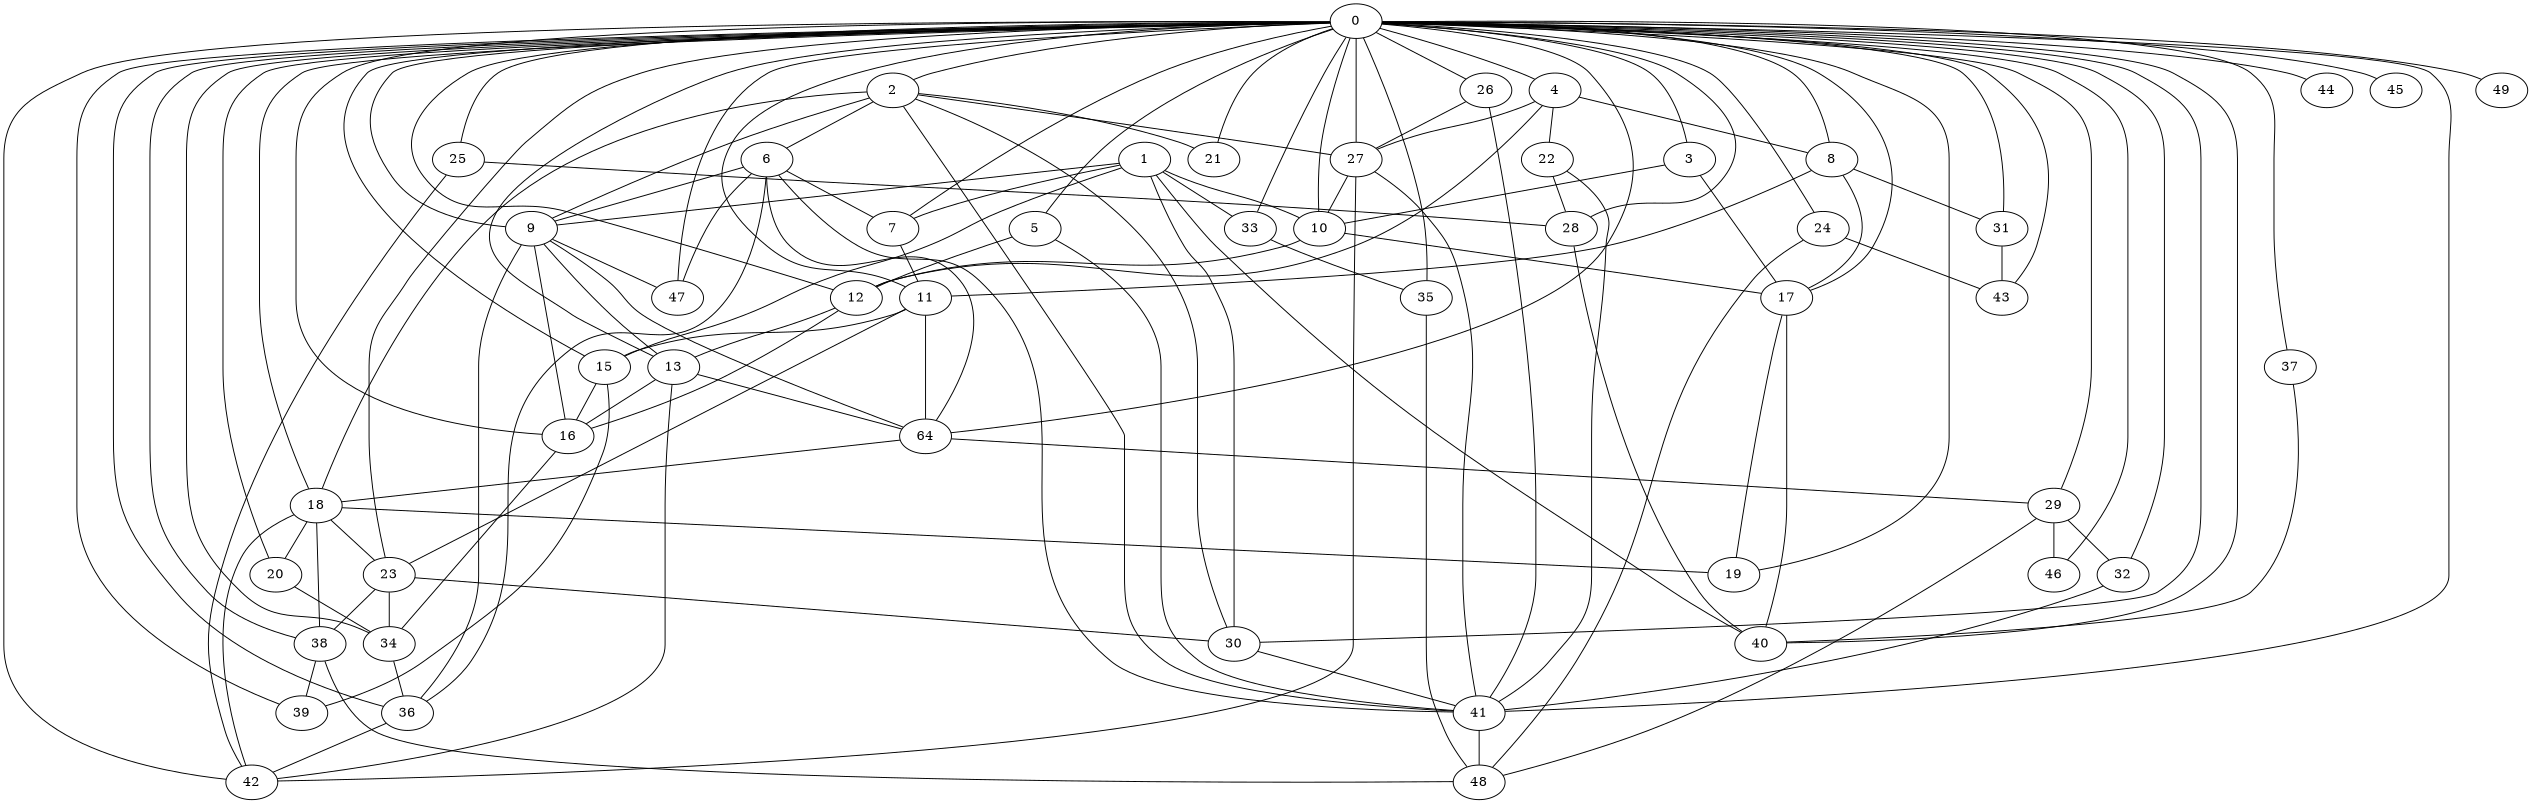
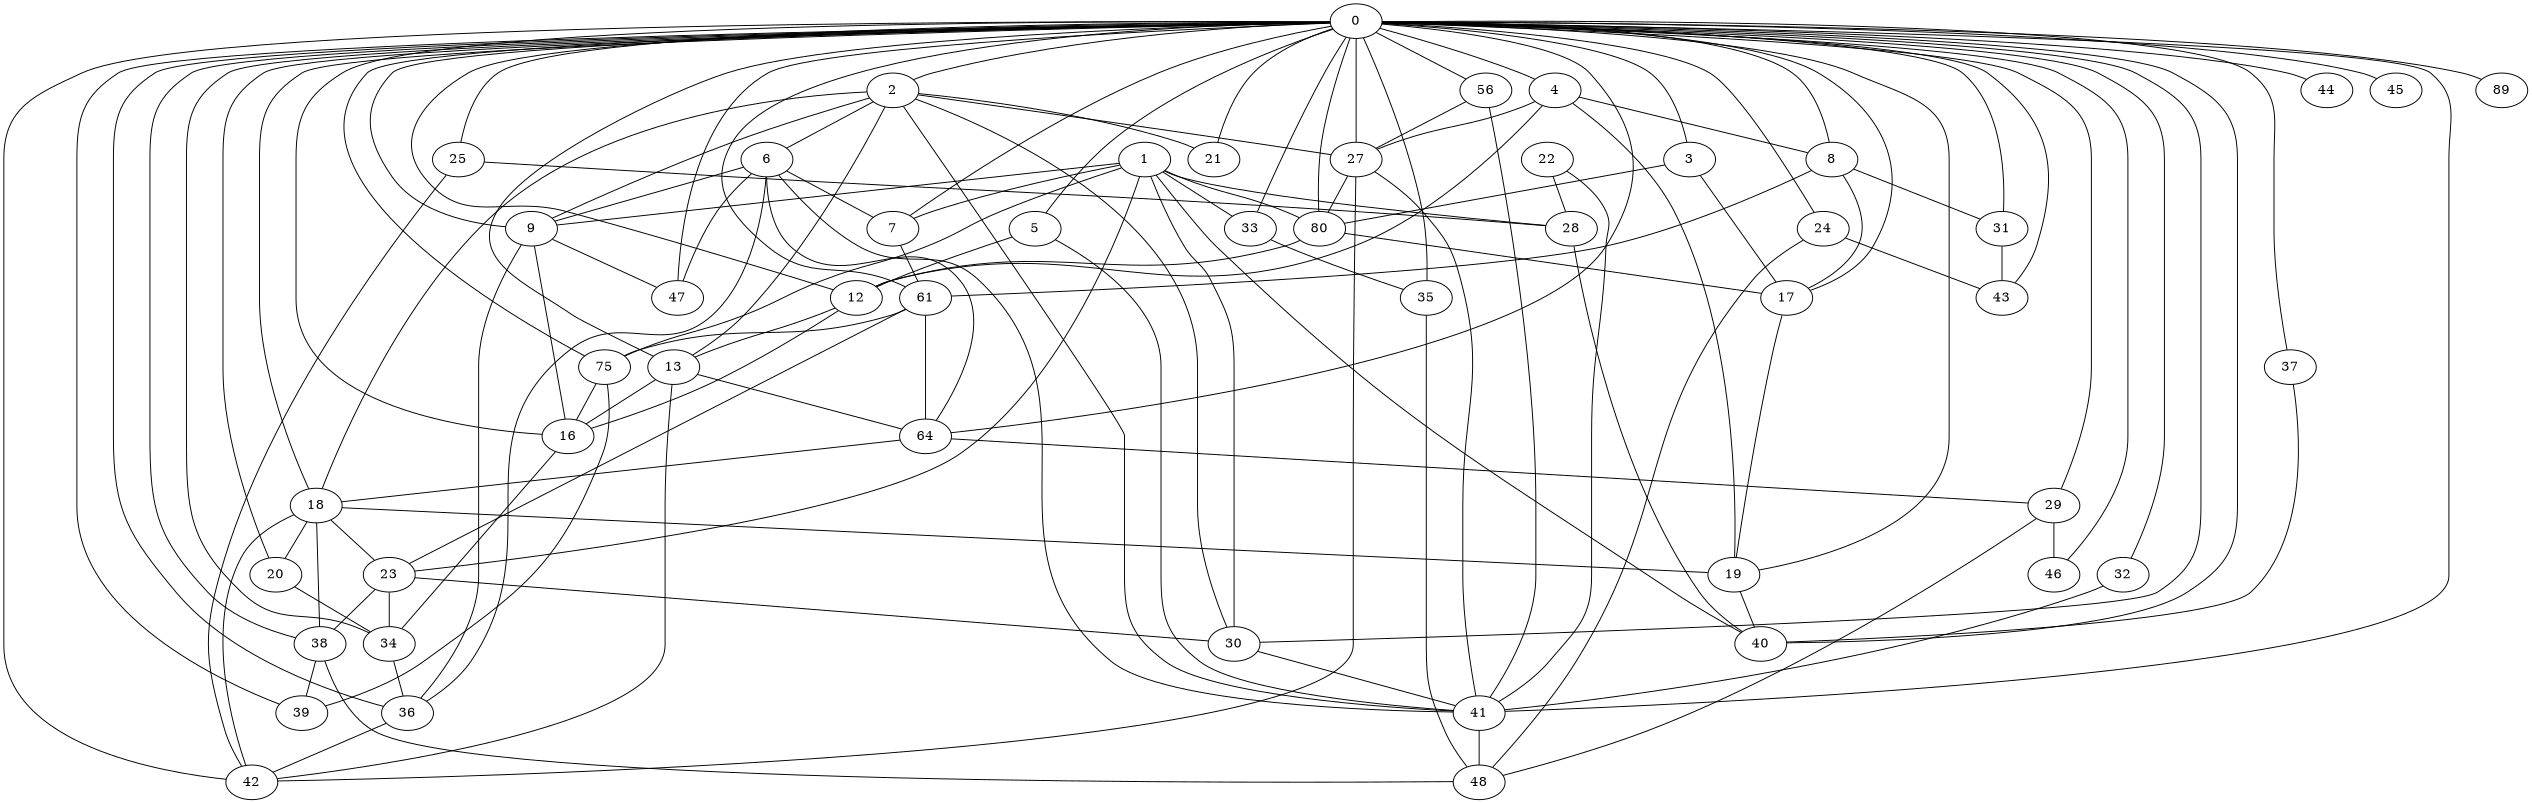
edge "0" -- "23": now "1" -- "23"
edge "0" -- "28": now "1" -- "28"
node "26": label "26" -> "56"
node "49": label "49" -> "89"
edge "4" -- "22": now "4" -- "19"
node "10": label "10" -> "80"
node "11": label "11" -> "61"
edge "9" -- "13": now "2" -- "13"
edge "9" -- "64": removed
node "15": label "15" -> "75"
edge "17" -- "40": now "19" -- "40"
edge "29" -- "32": removed
